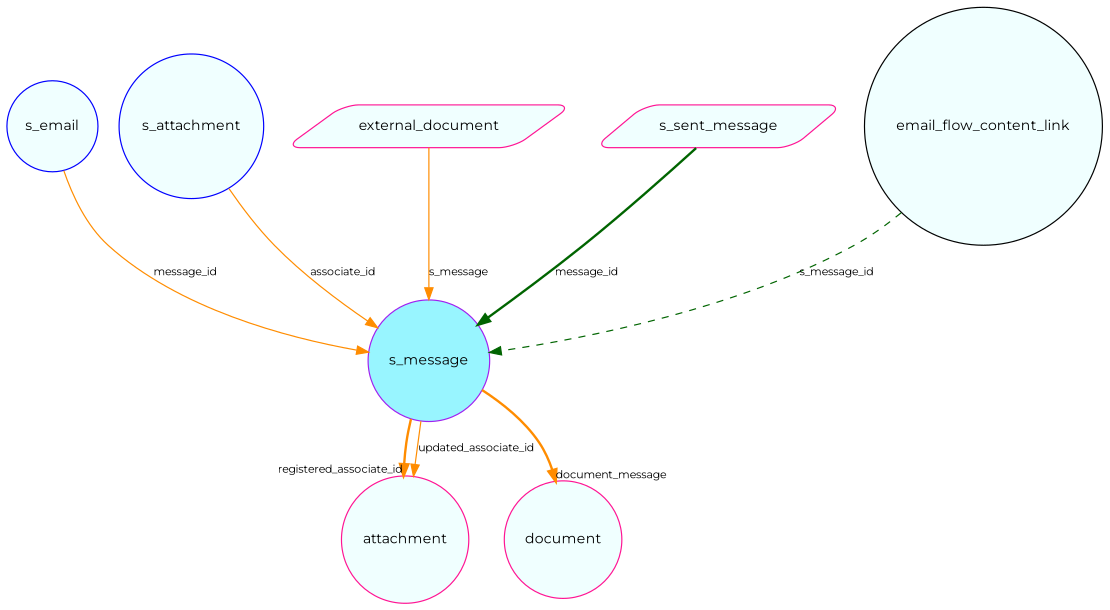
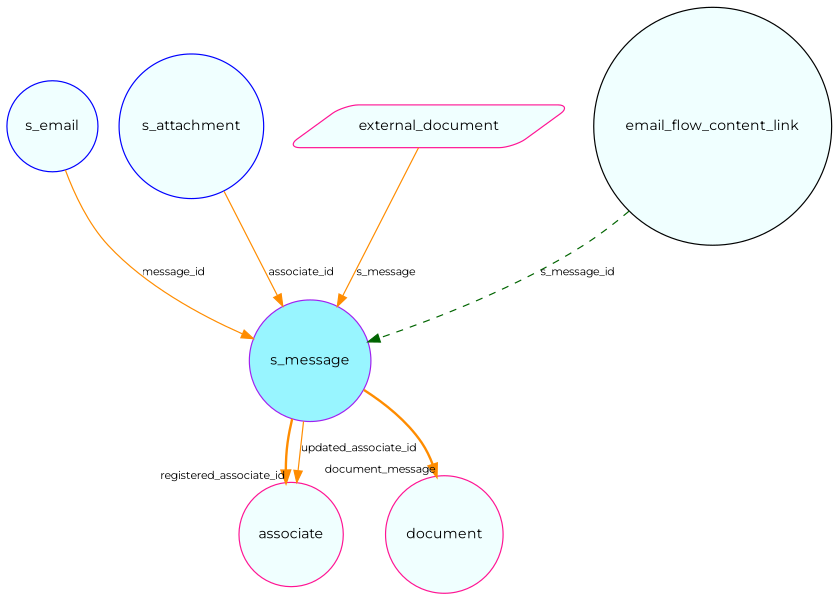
node "s_sent_message": removed
node "attachment": label "attachment" -> "associate"
